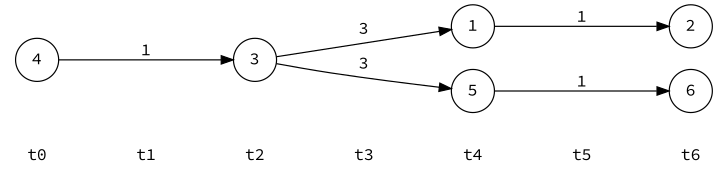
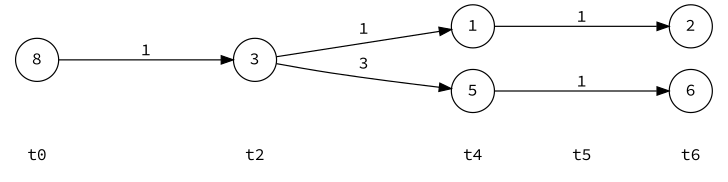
edge "3" -> "1": label "3" -> "1"
node "4": label "4" -> "8"
node "t1": removed
node "t3": removed
